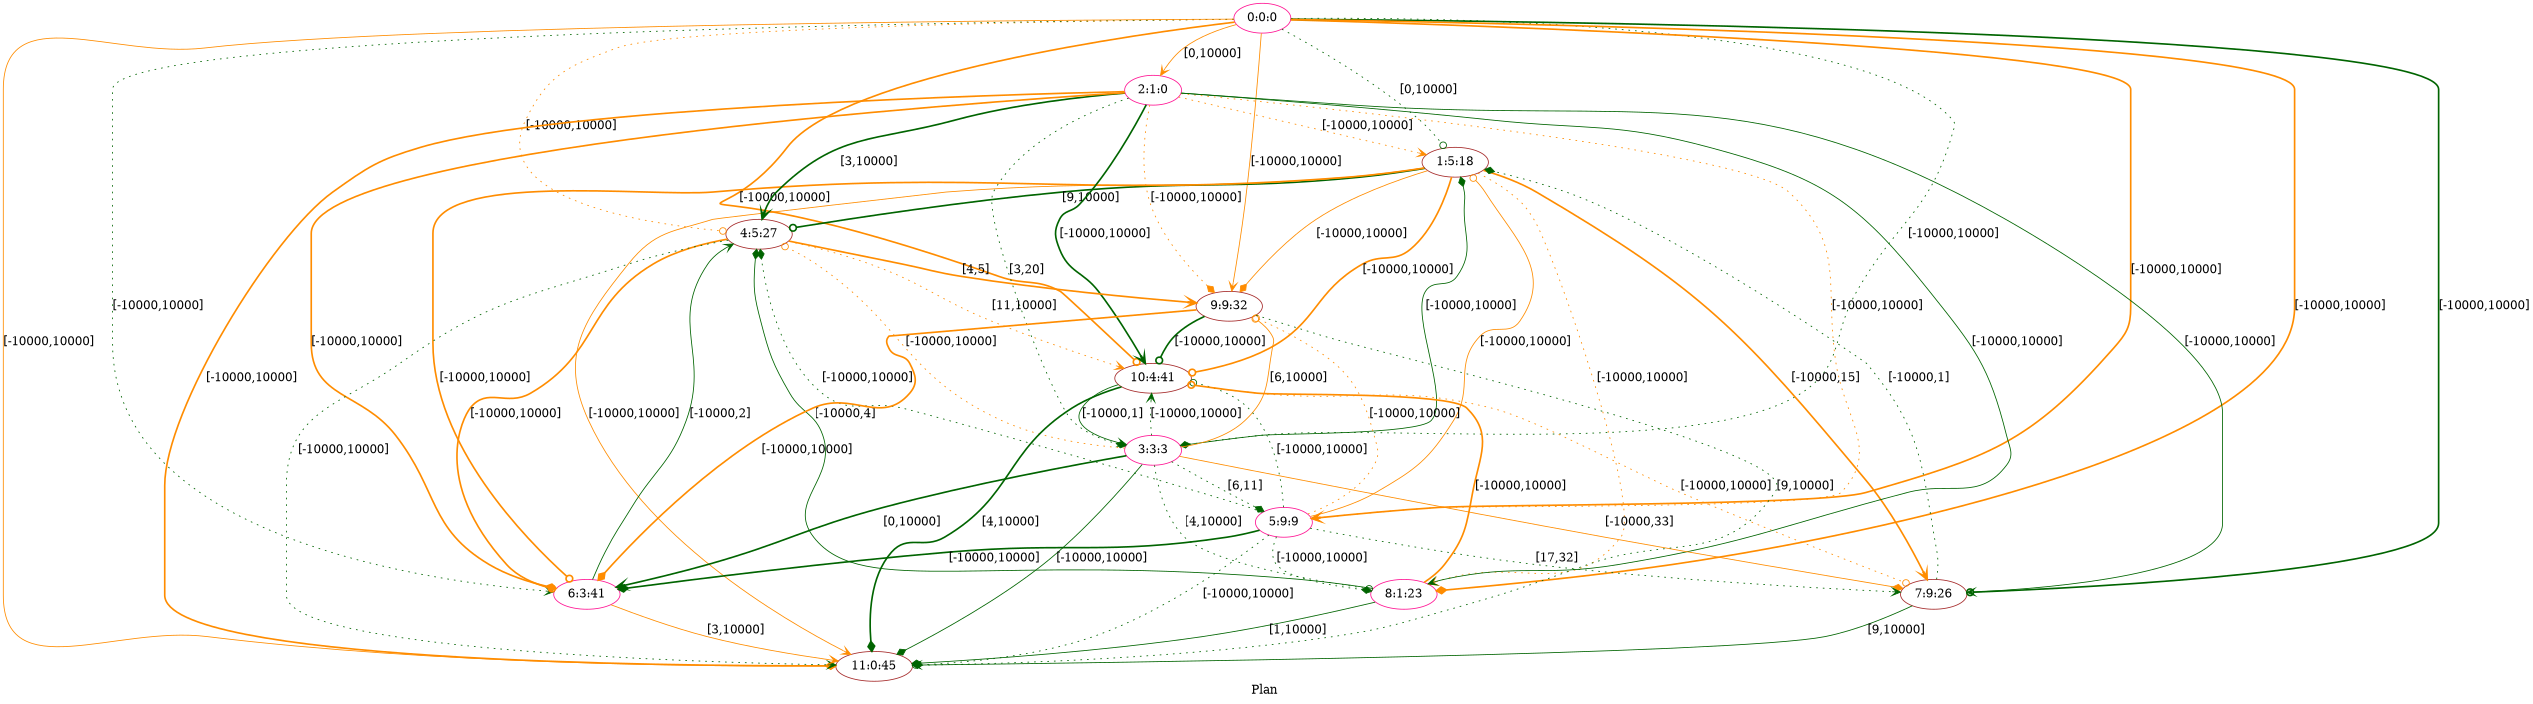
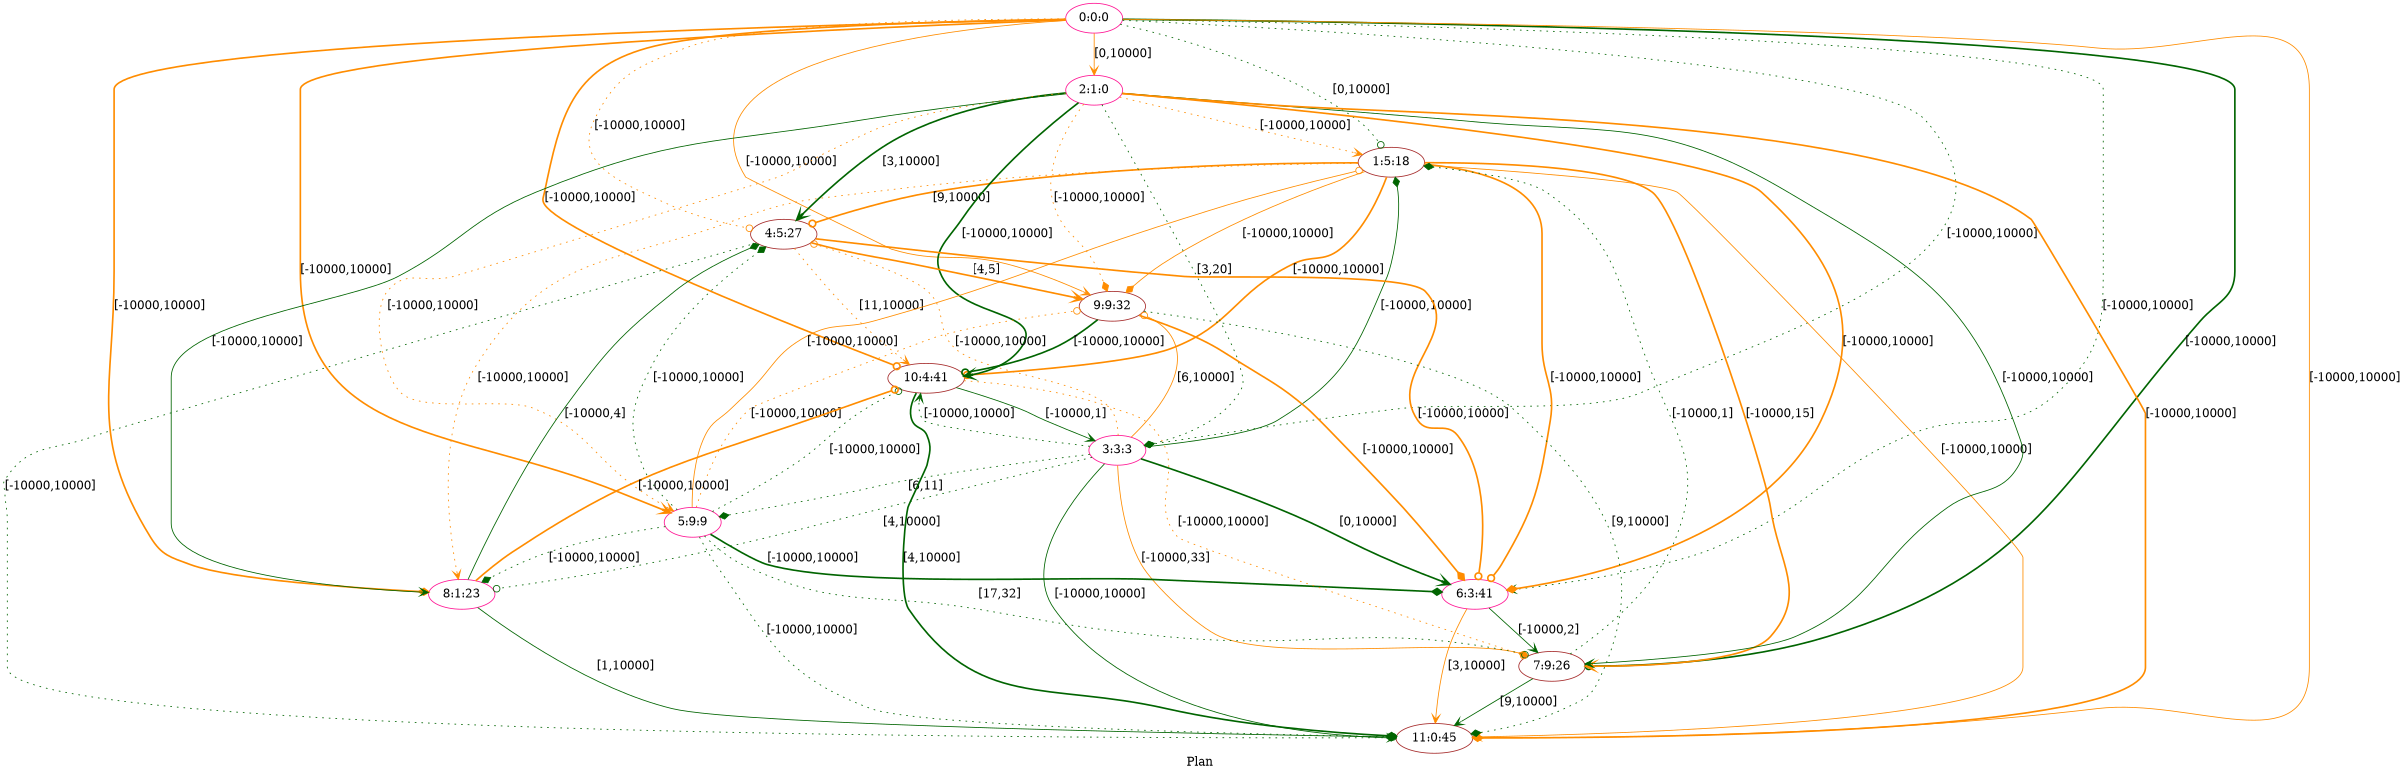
edge "1:5:18" -> "4:5:27": color darkgreen -> darkorange
edge "6:3:41" -> "4:5:27": now "6:3:41" -> "7:9:26"
edge "5:9:9" -> "7:9:26": arrowhead vee -> odot
